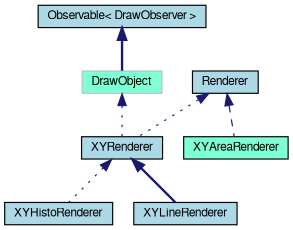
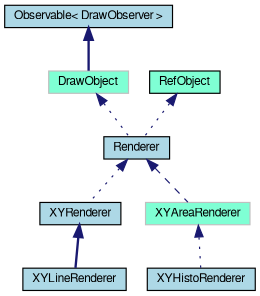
node "RefObject": added
edge "XYRenderer" -> "DrawObject": now "Renderer" -> "DrawObject"
node "XYAreaRenderer": color black -> grey75
edge "XYHistoRenderer" -> "XYRenderer": now "XYHistoRenderer" -> "XYAreaRenderer"
